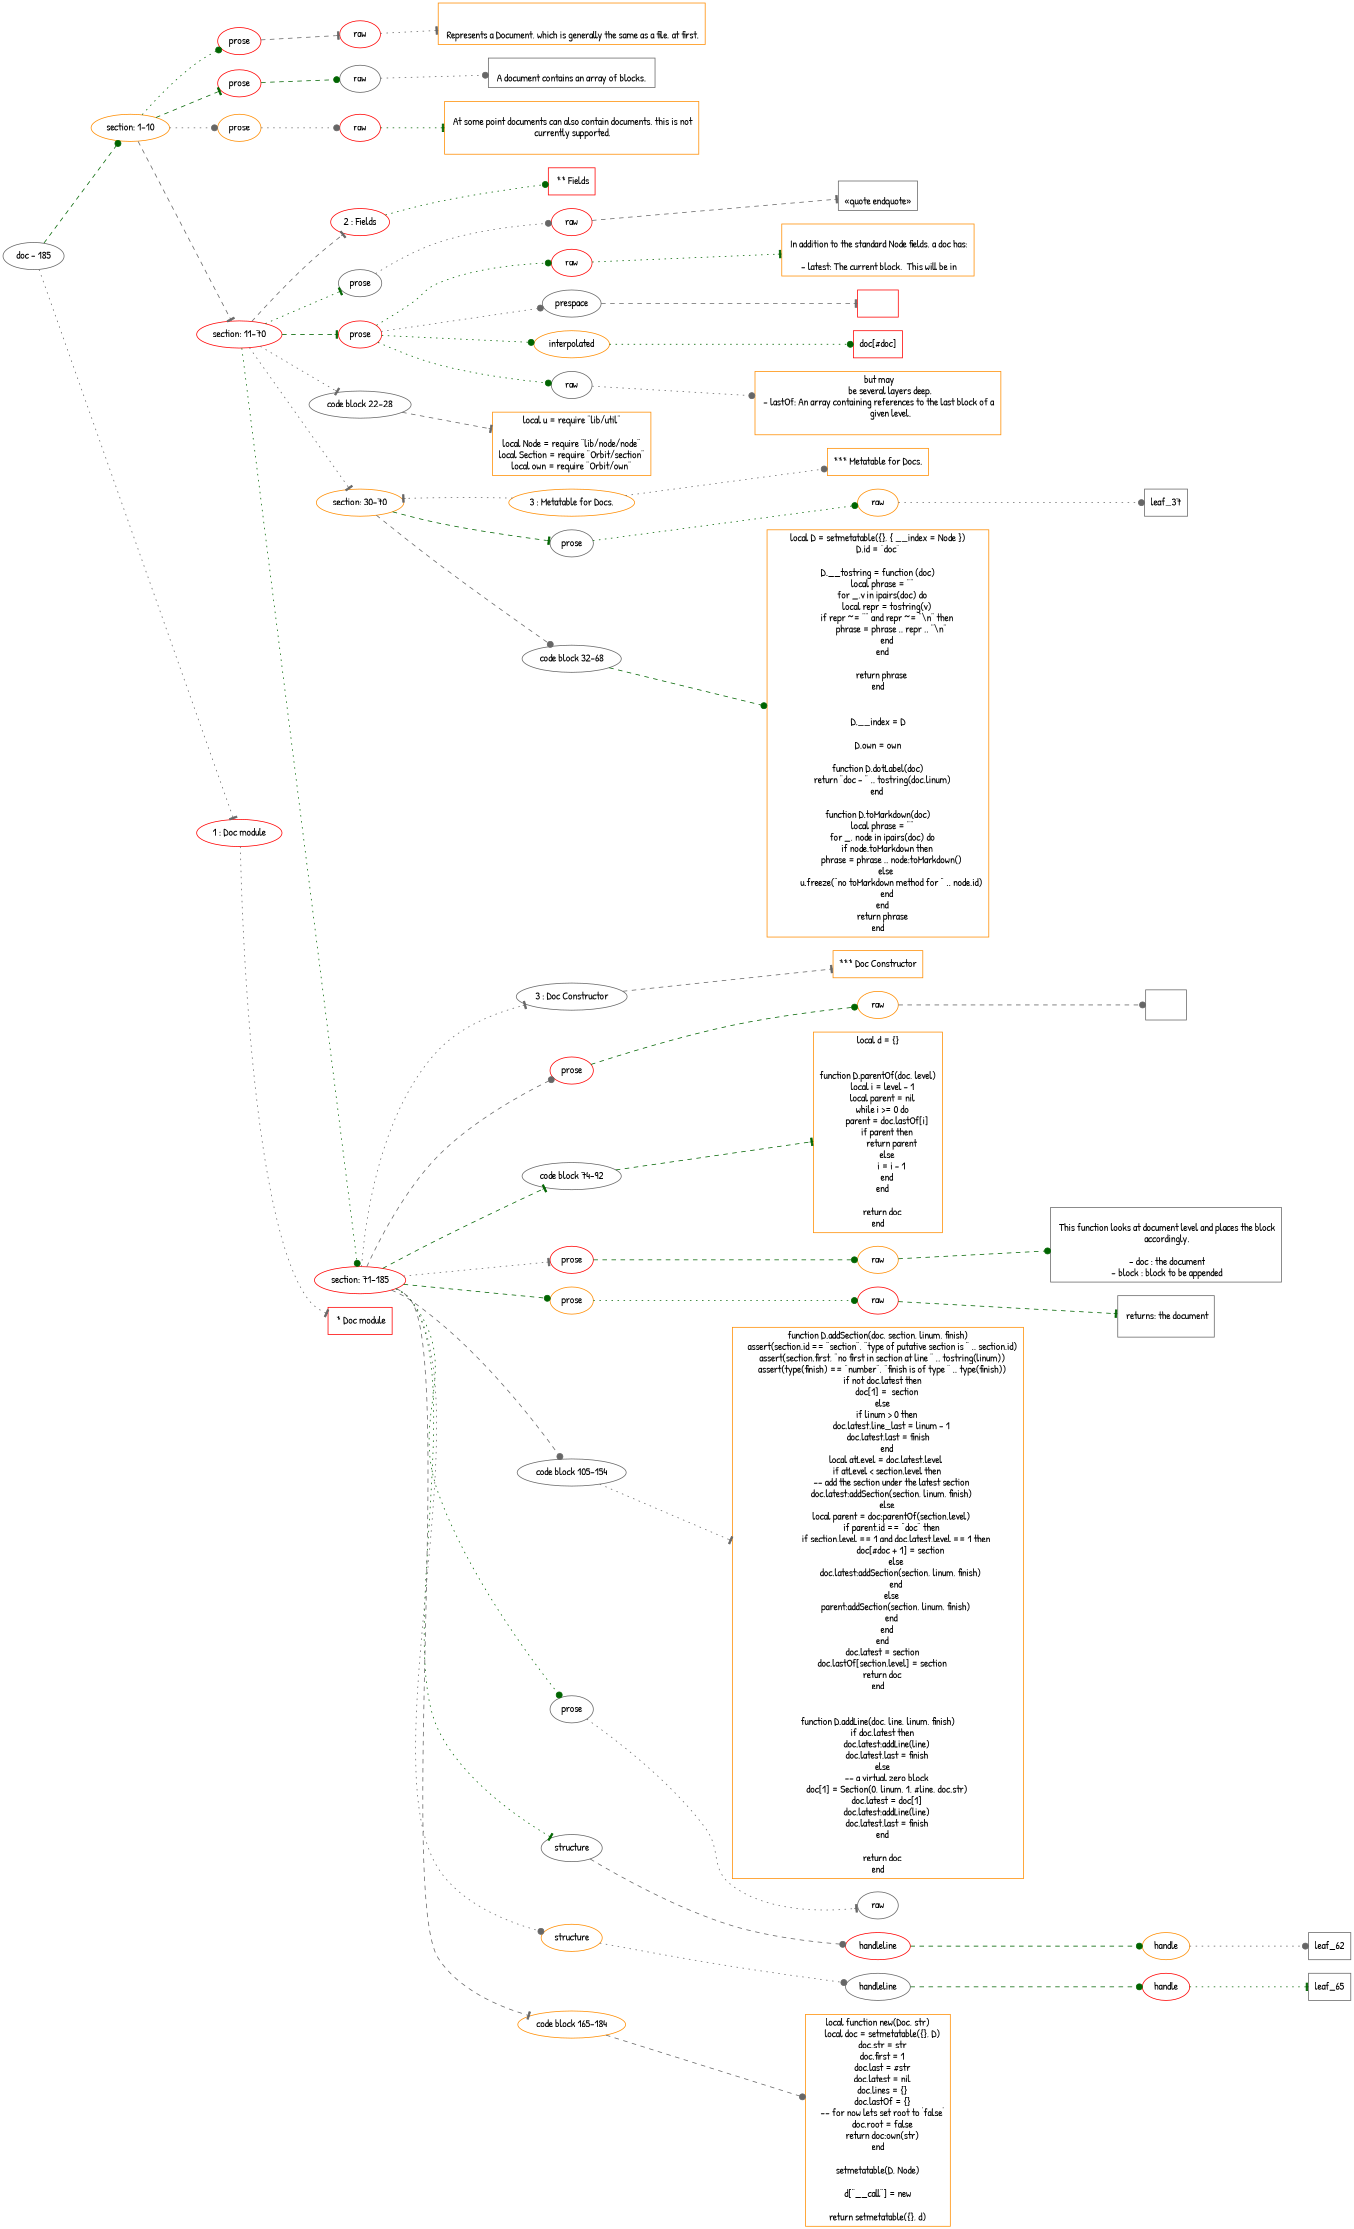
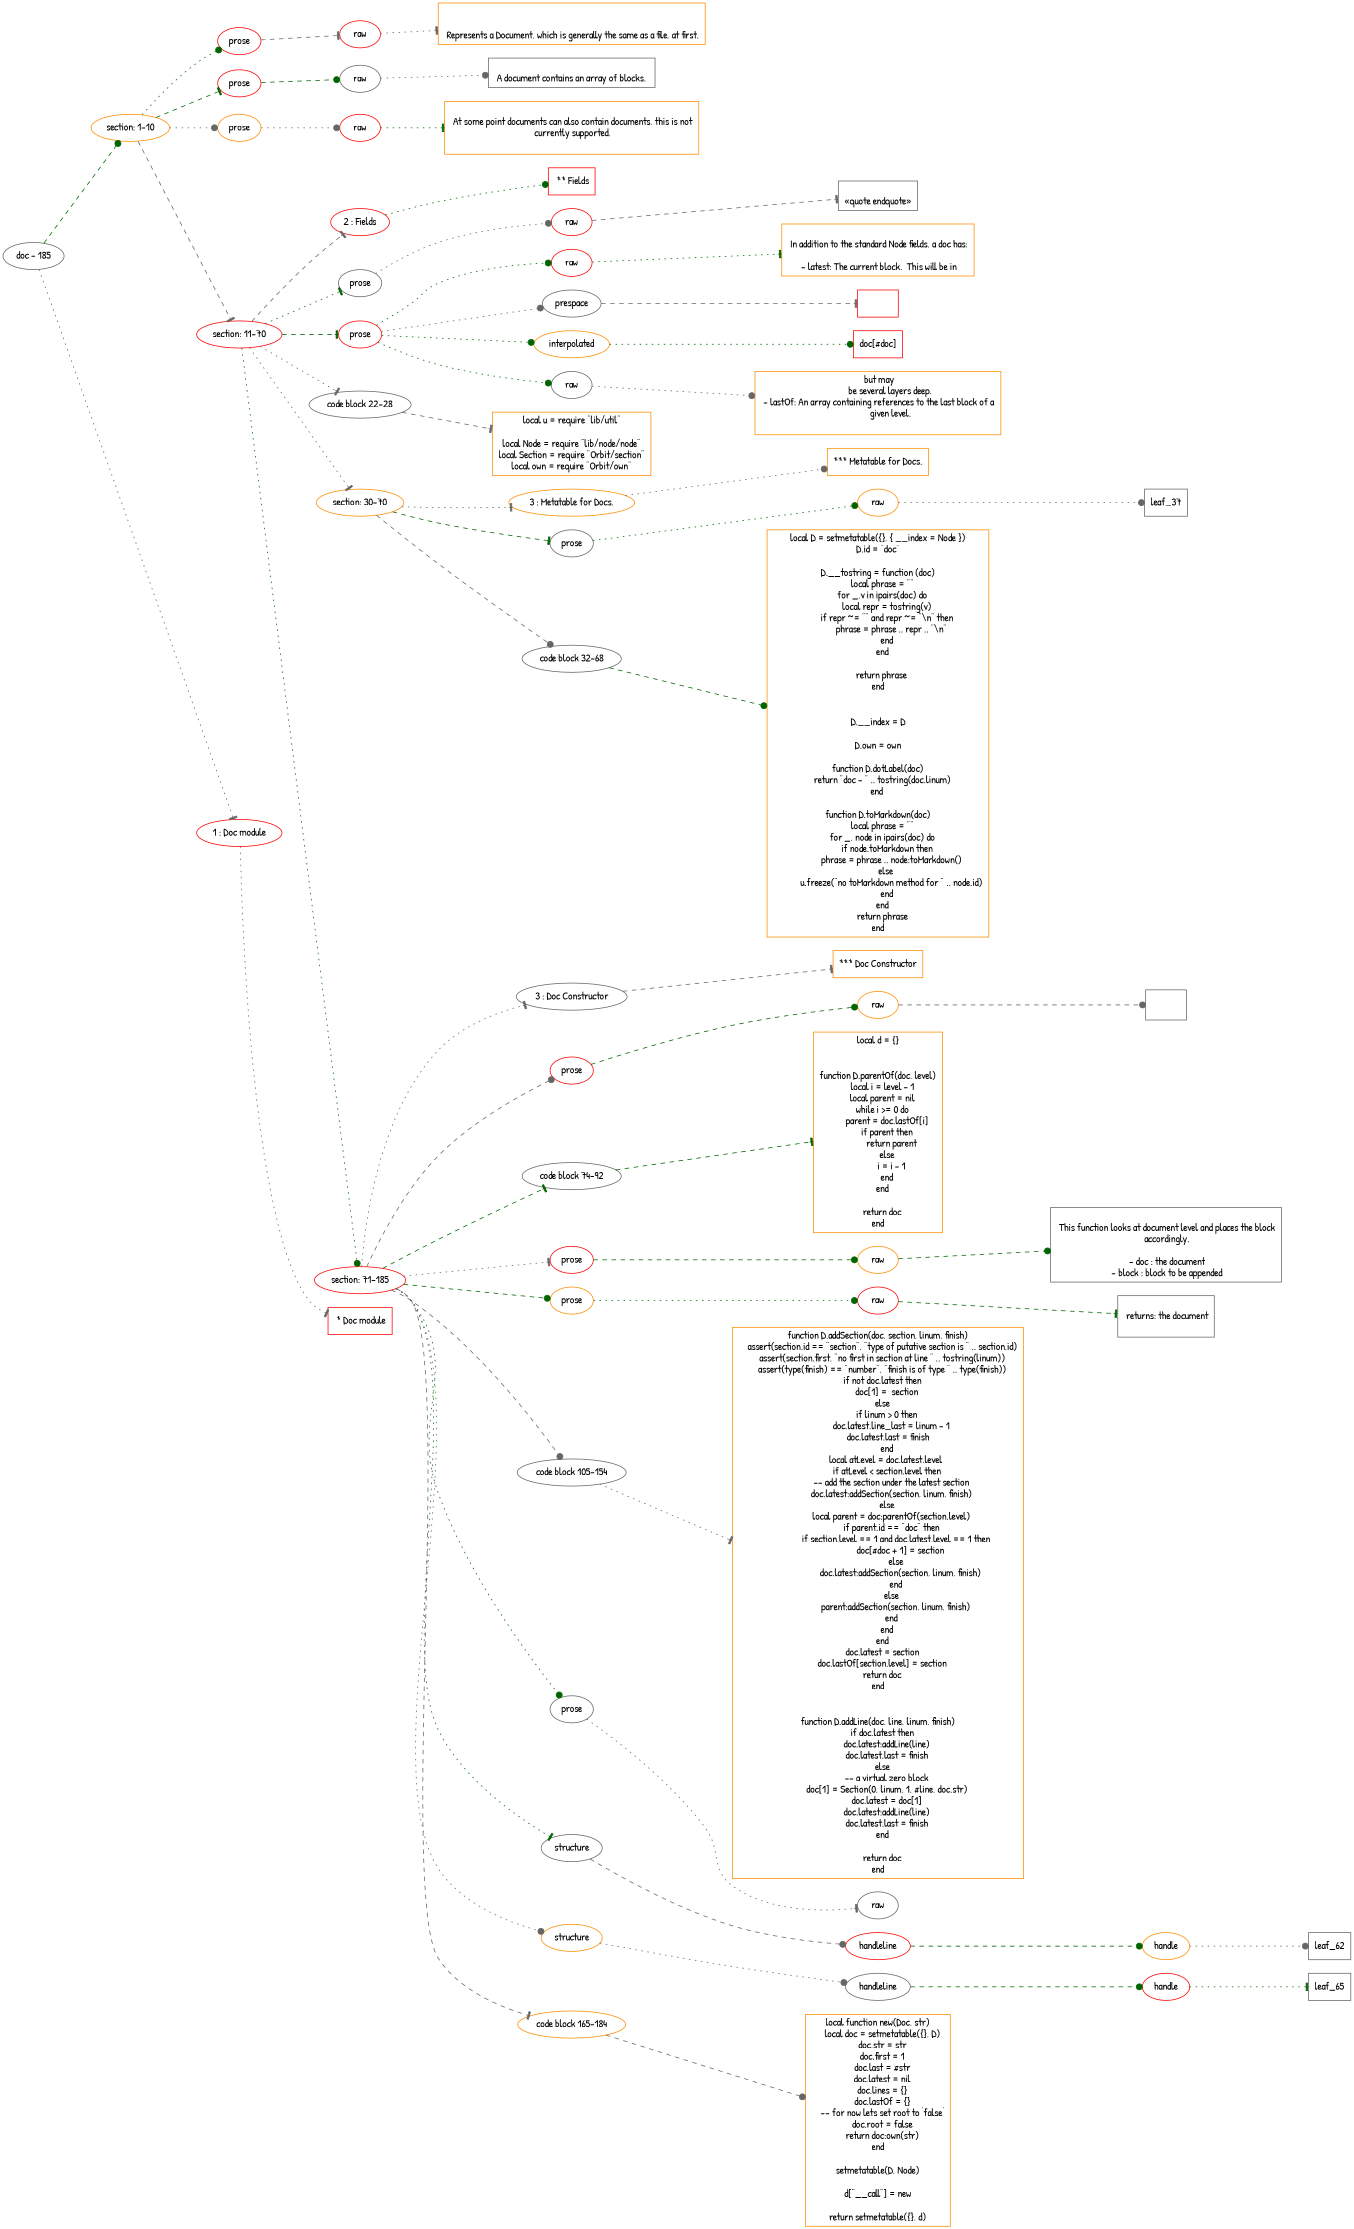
edge "3 : Metatable for Docs." -> "section: 30-70": reversed
